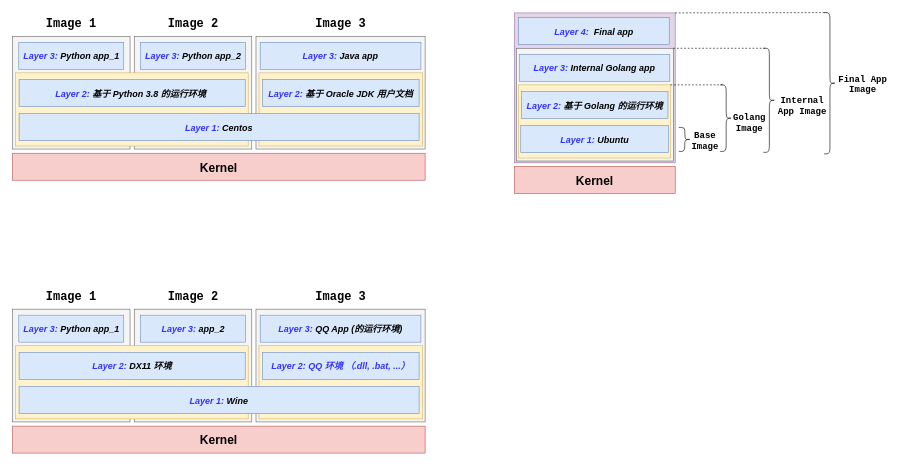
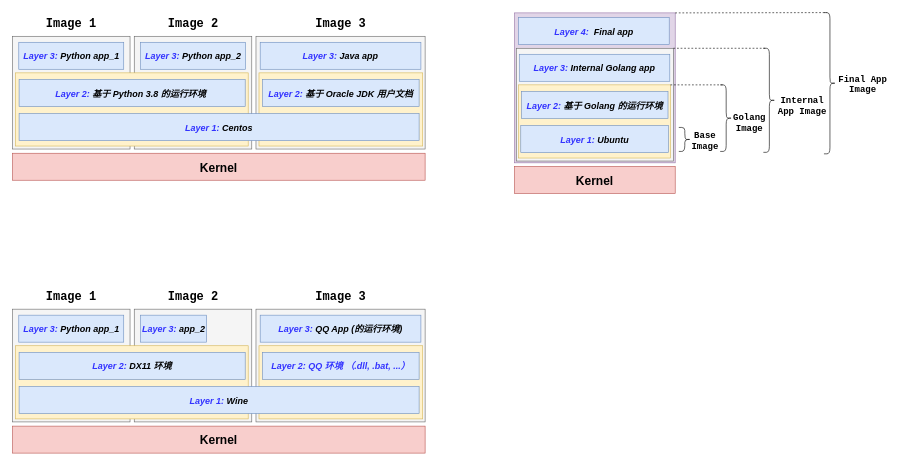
node "Layer 3: app_2": size 105x27 -> 66x27
